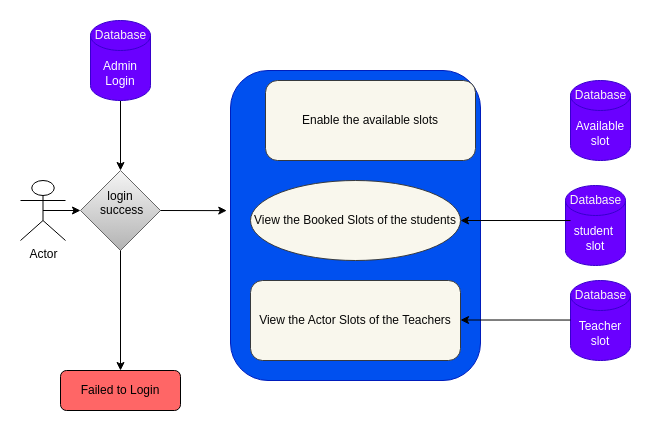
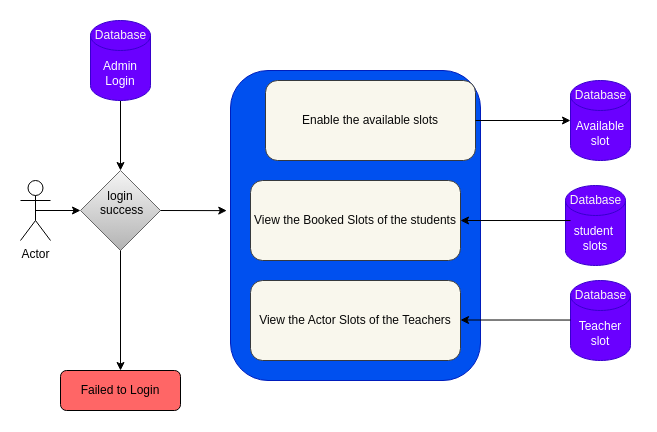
edge "Enable the available slots" -> "Available slot": added
node "Actor": size 45x60 -> 30x60
node "View the Booked Slots of the students": shape ellipse -> rounded rectangle
node "student slot": label "student slot" -> "student slots"
